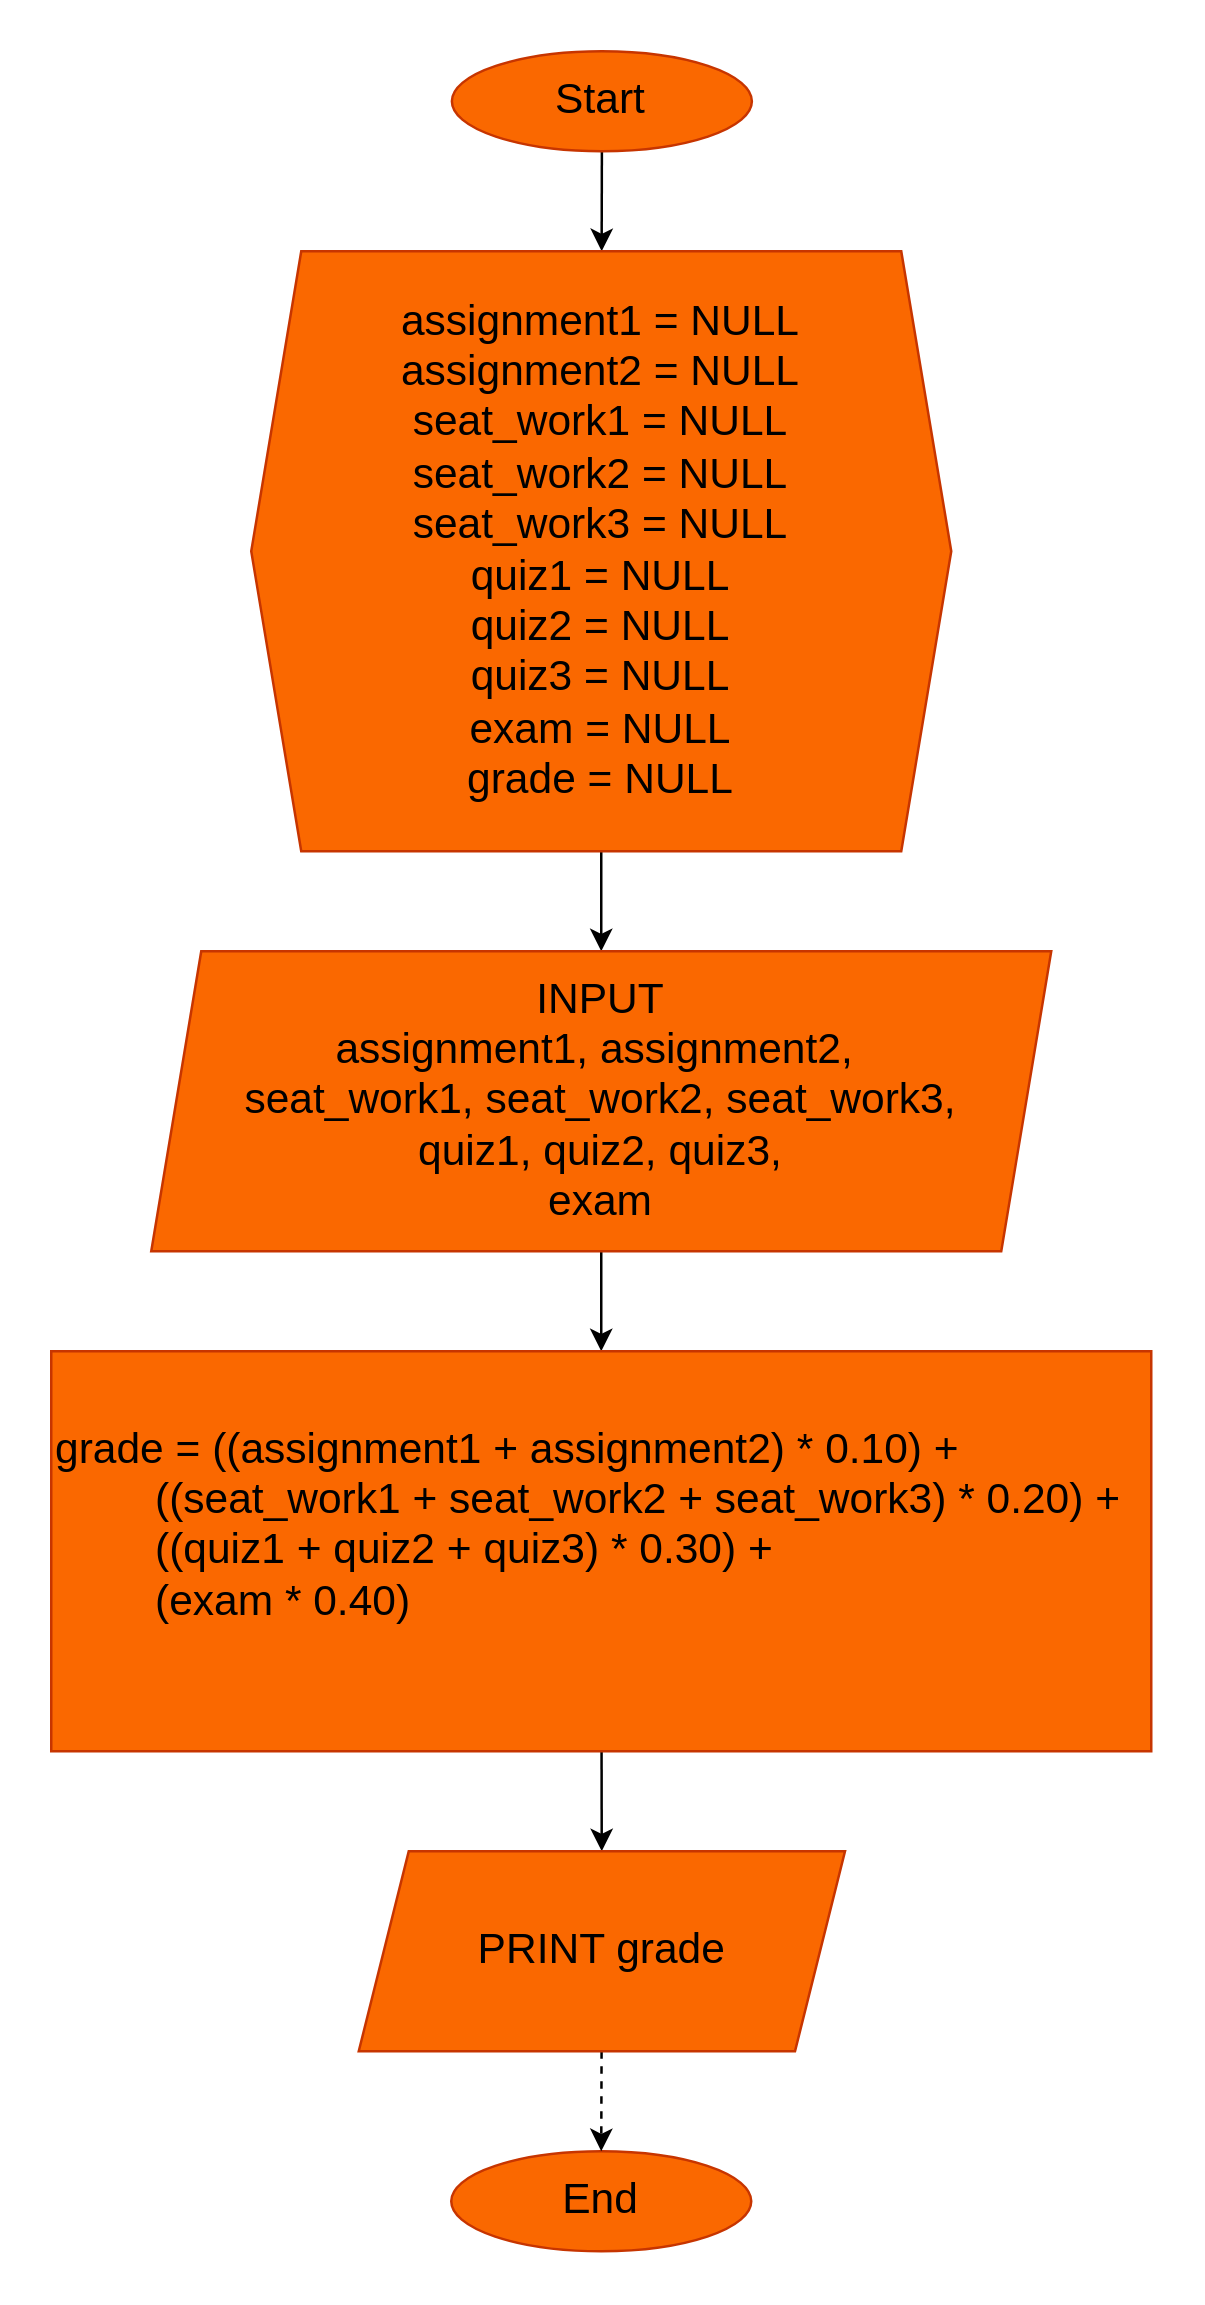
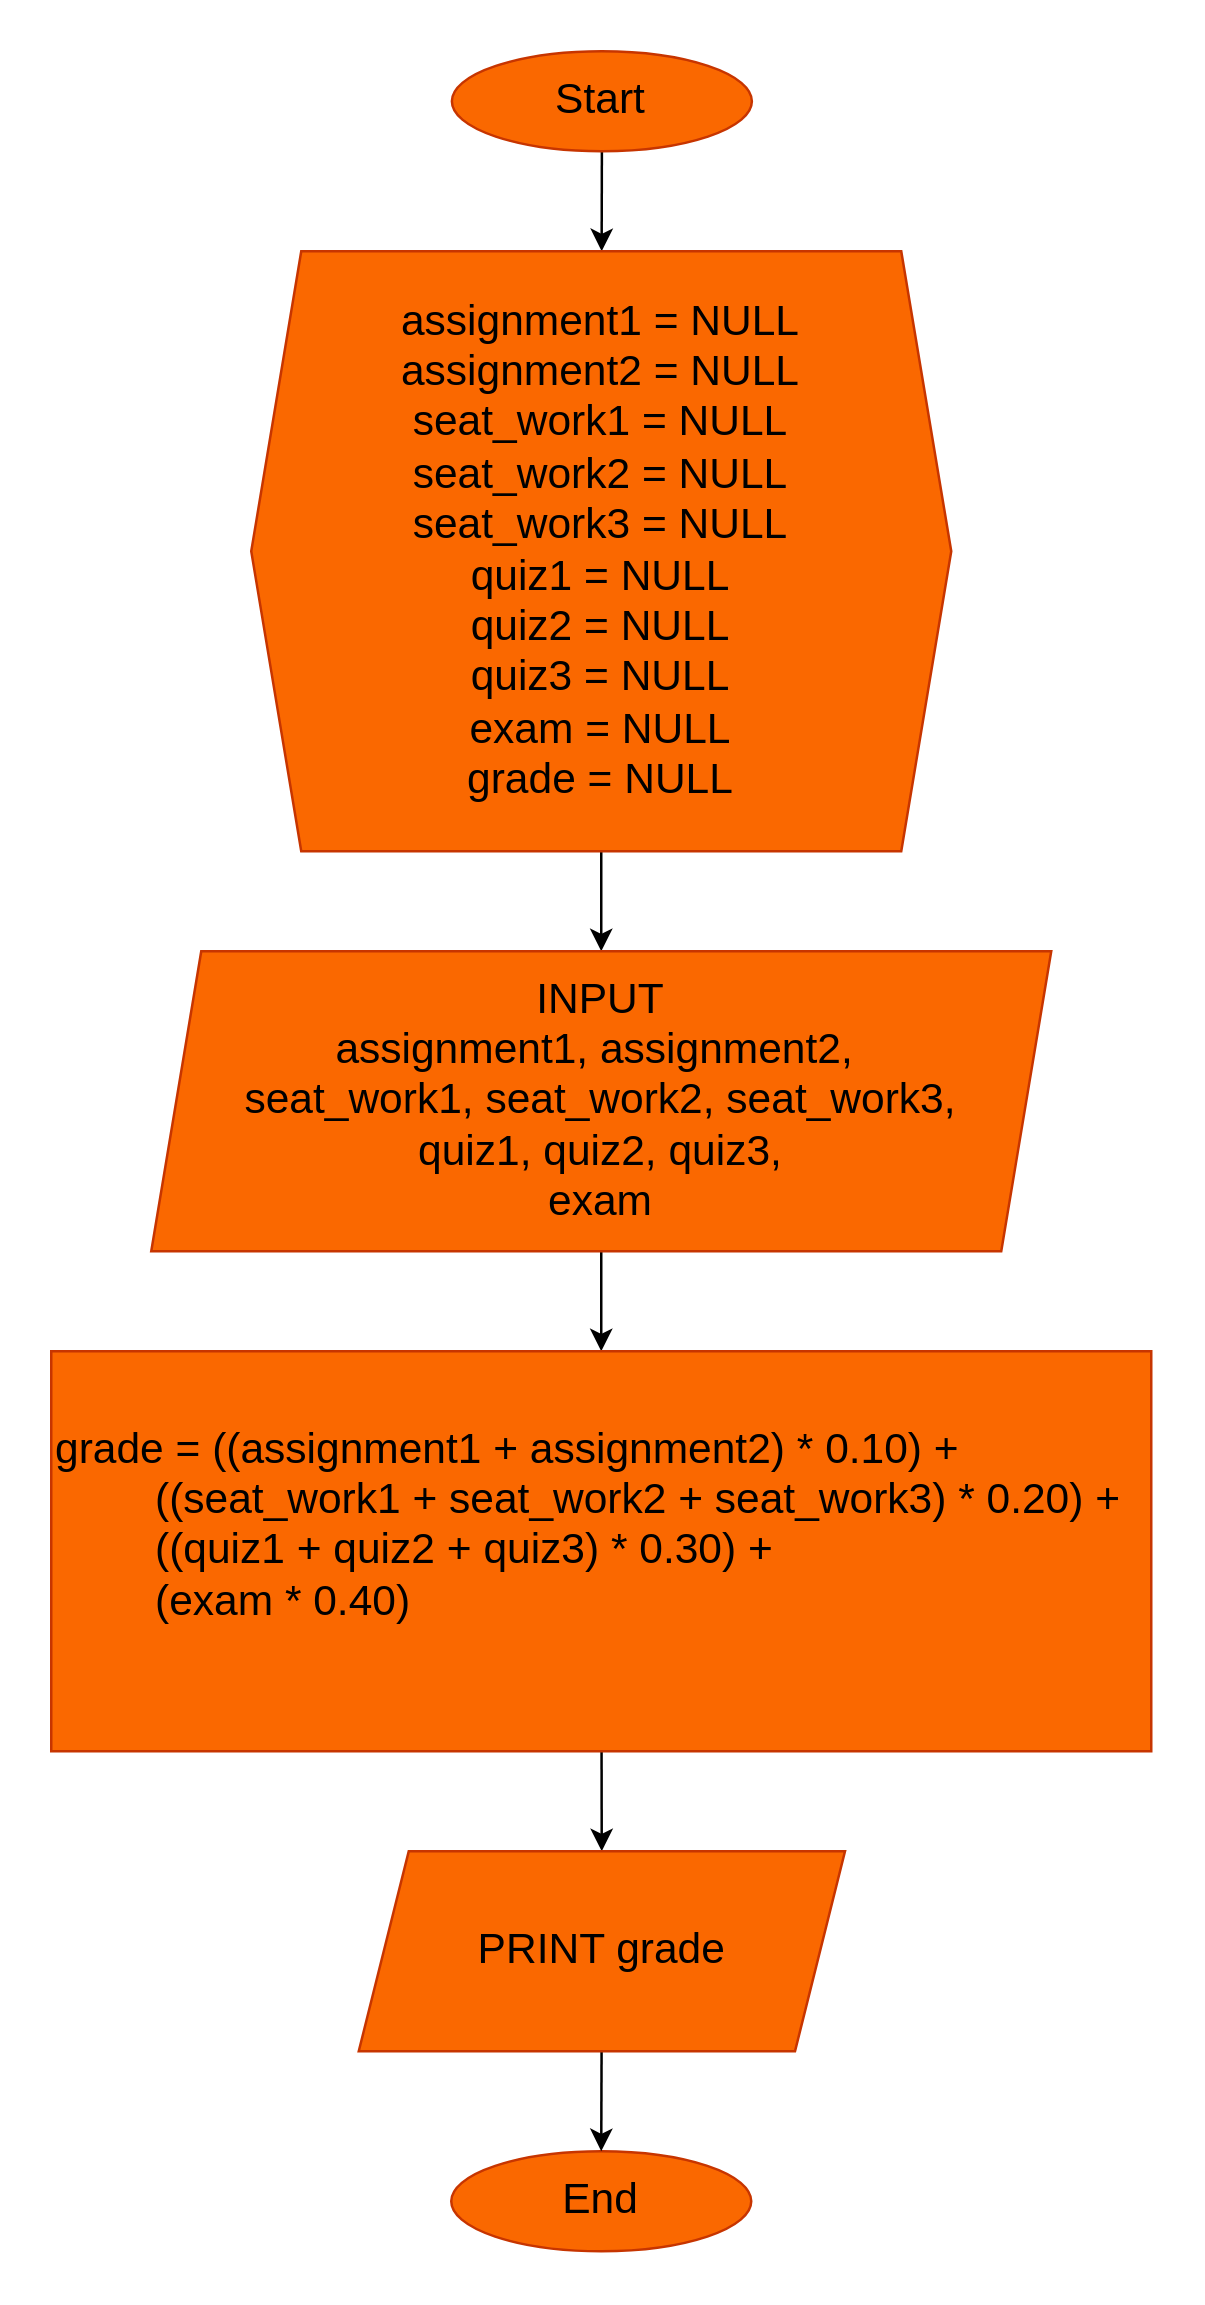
edge "PRINT grade" -> "End": style dashed -> solid
